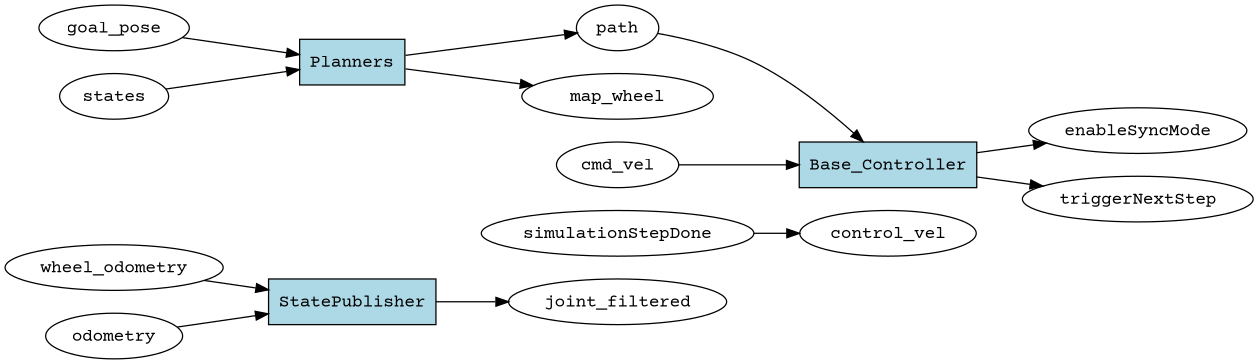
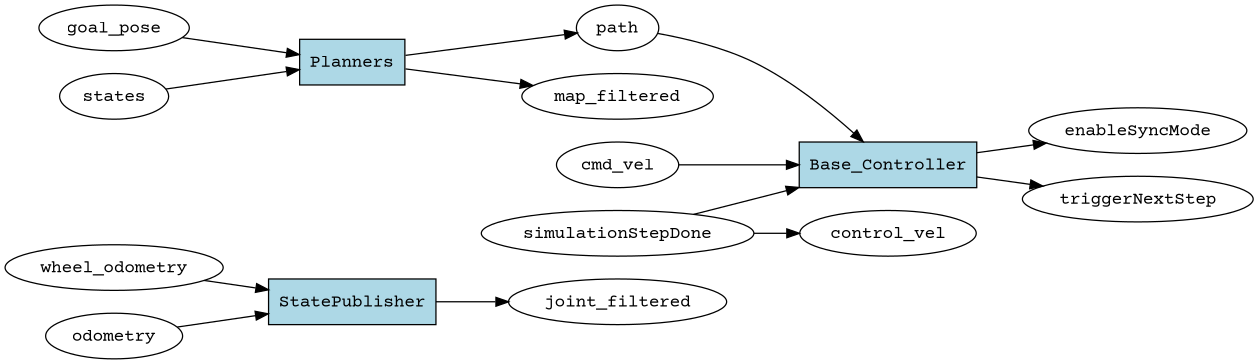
node "map_wheel": label "map_wheel" -> "map_filtered"
edge "simulationStepDone" -> "Base_Controller": added
